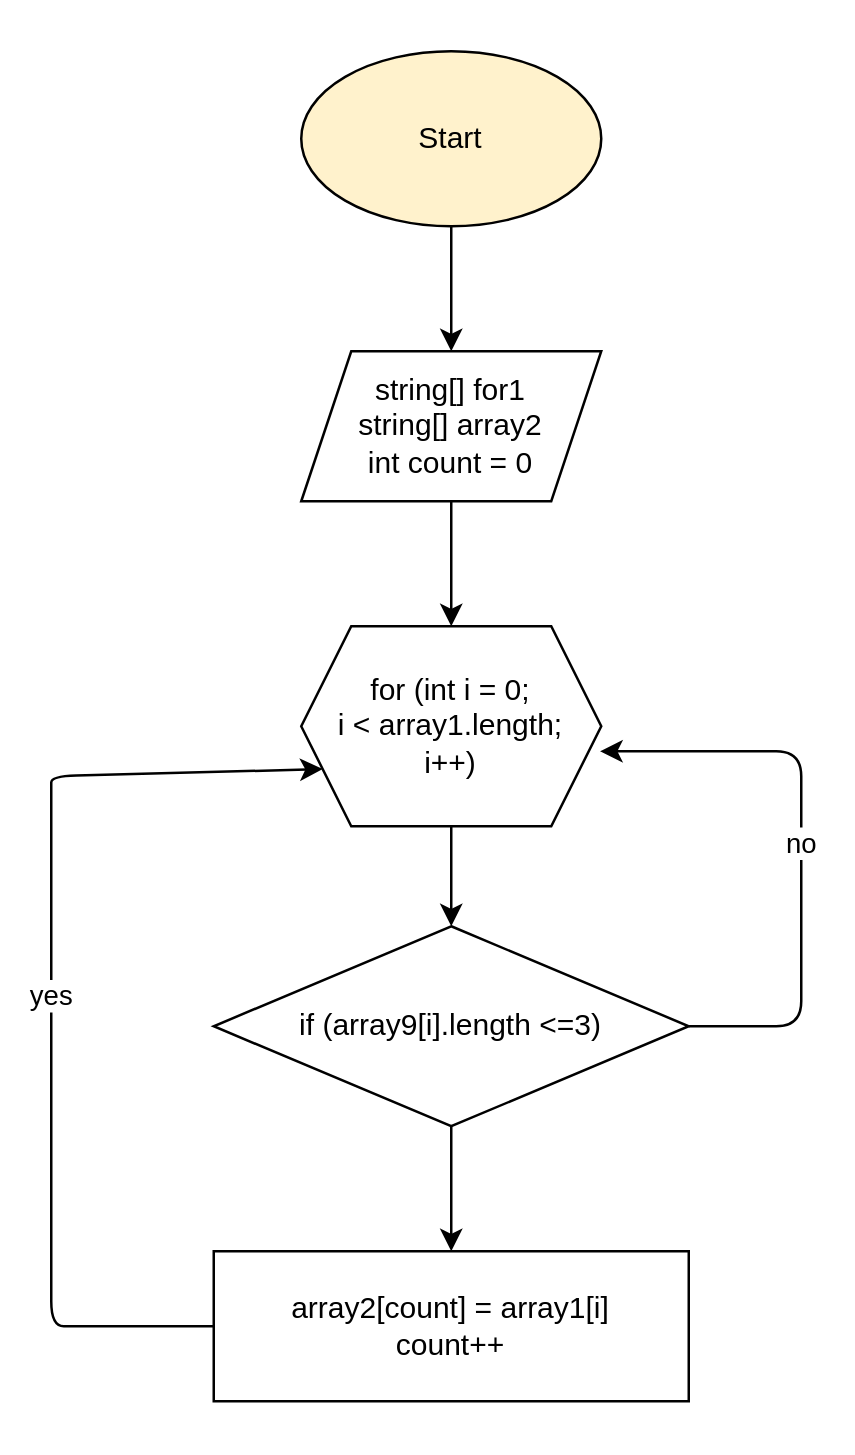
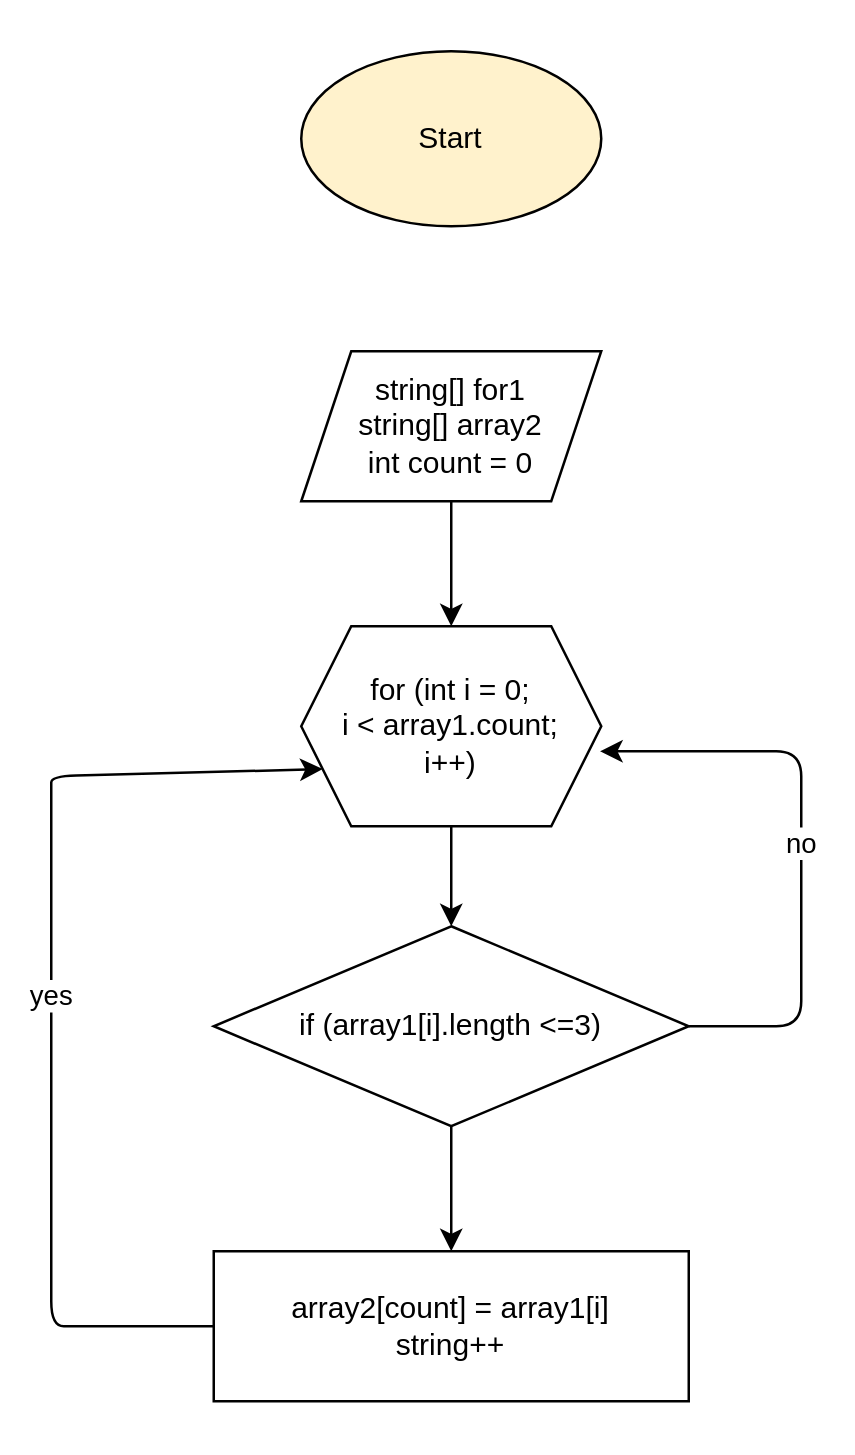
edge "Start" -> "string[] for1 string[] array2 int count = 0": removed
node "for (int i = 0; i < array1.length; i++)": label "for (int i = 0; i < array1.length; i++)" -> "for (int i = 0; i < array1.count; i++)"
node "if (array9[i].length <=3)": label "if (array9[i].length <=3)" -> "if (array1[i].length <=3)"
node "array2[count] = array1[i] count++": label "array2[count] = array1[i] count++" -> "array2[count] = array1[i] string++"
